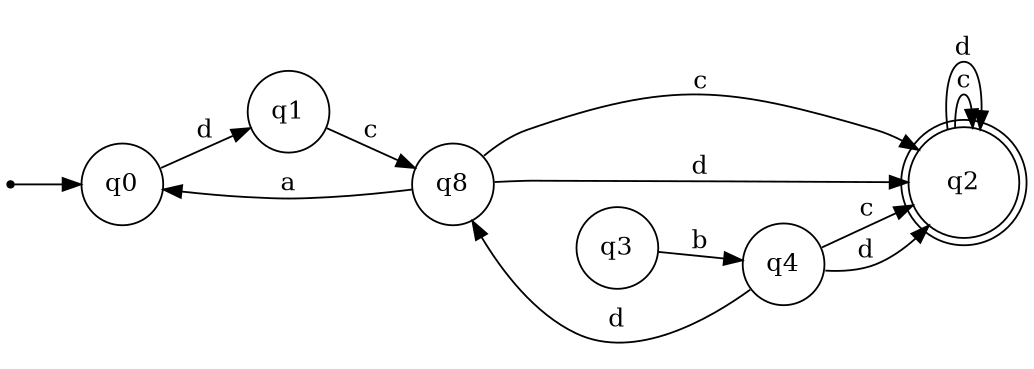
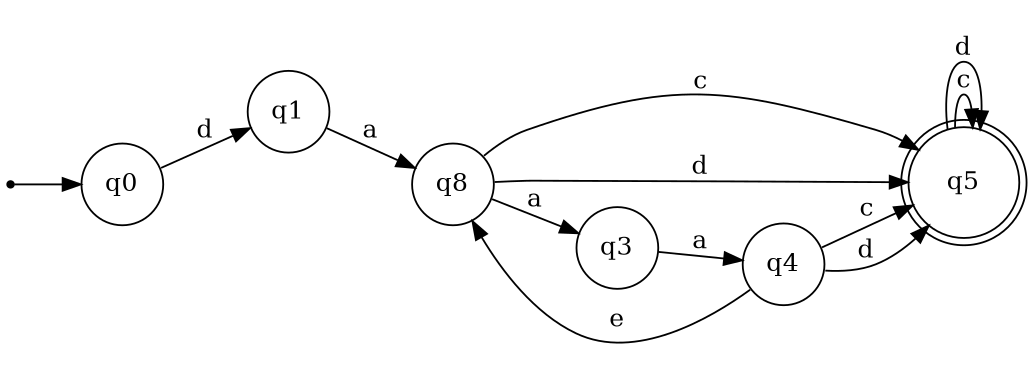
edge "q1" -> "q8": label "c" -> "a"
node "q2": label "q2" -> "q5"
edge "q8" -> "q0": now "q8" -> "q3"
edge "q3" -> "q4": label "b" -> "a"
edge "q4" -> "q8": label "d" -> "e"
